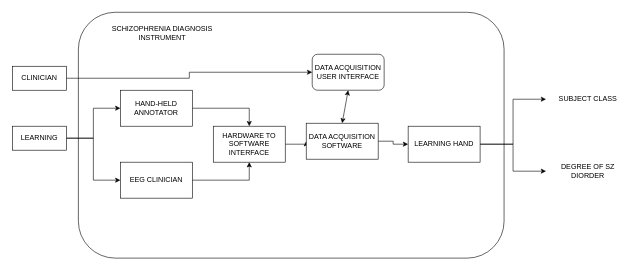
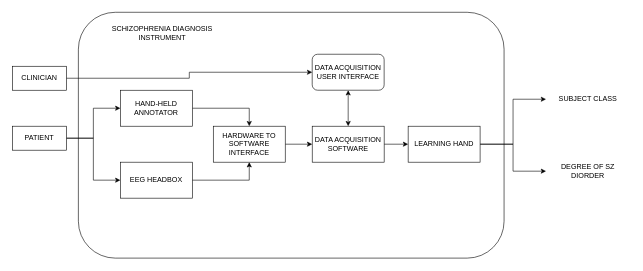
node "LEARNING": label "LEARNING" -> "PATIENT"
node "DATA ACQUISITION SOFTWARE": moved (342, 141) -> (348, 144)
node "EEG CLINICIAN": label "EEG CLINICIAN" -> "EEG HEADBOX"
